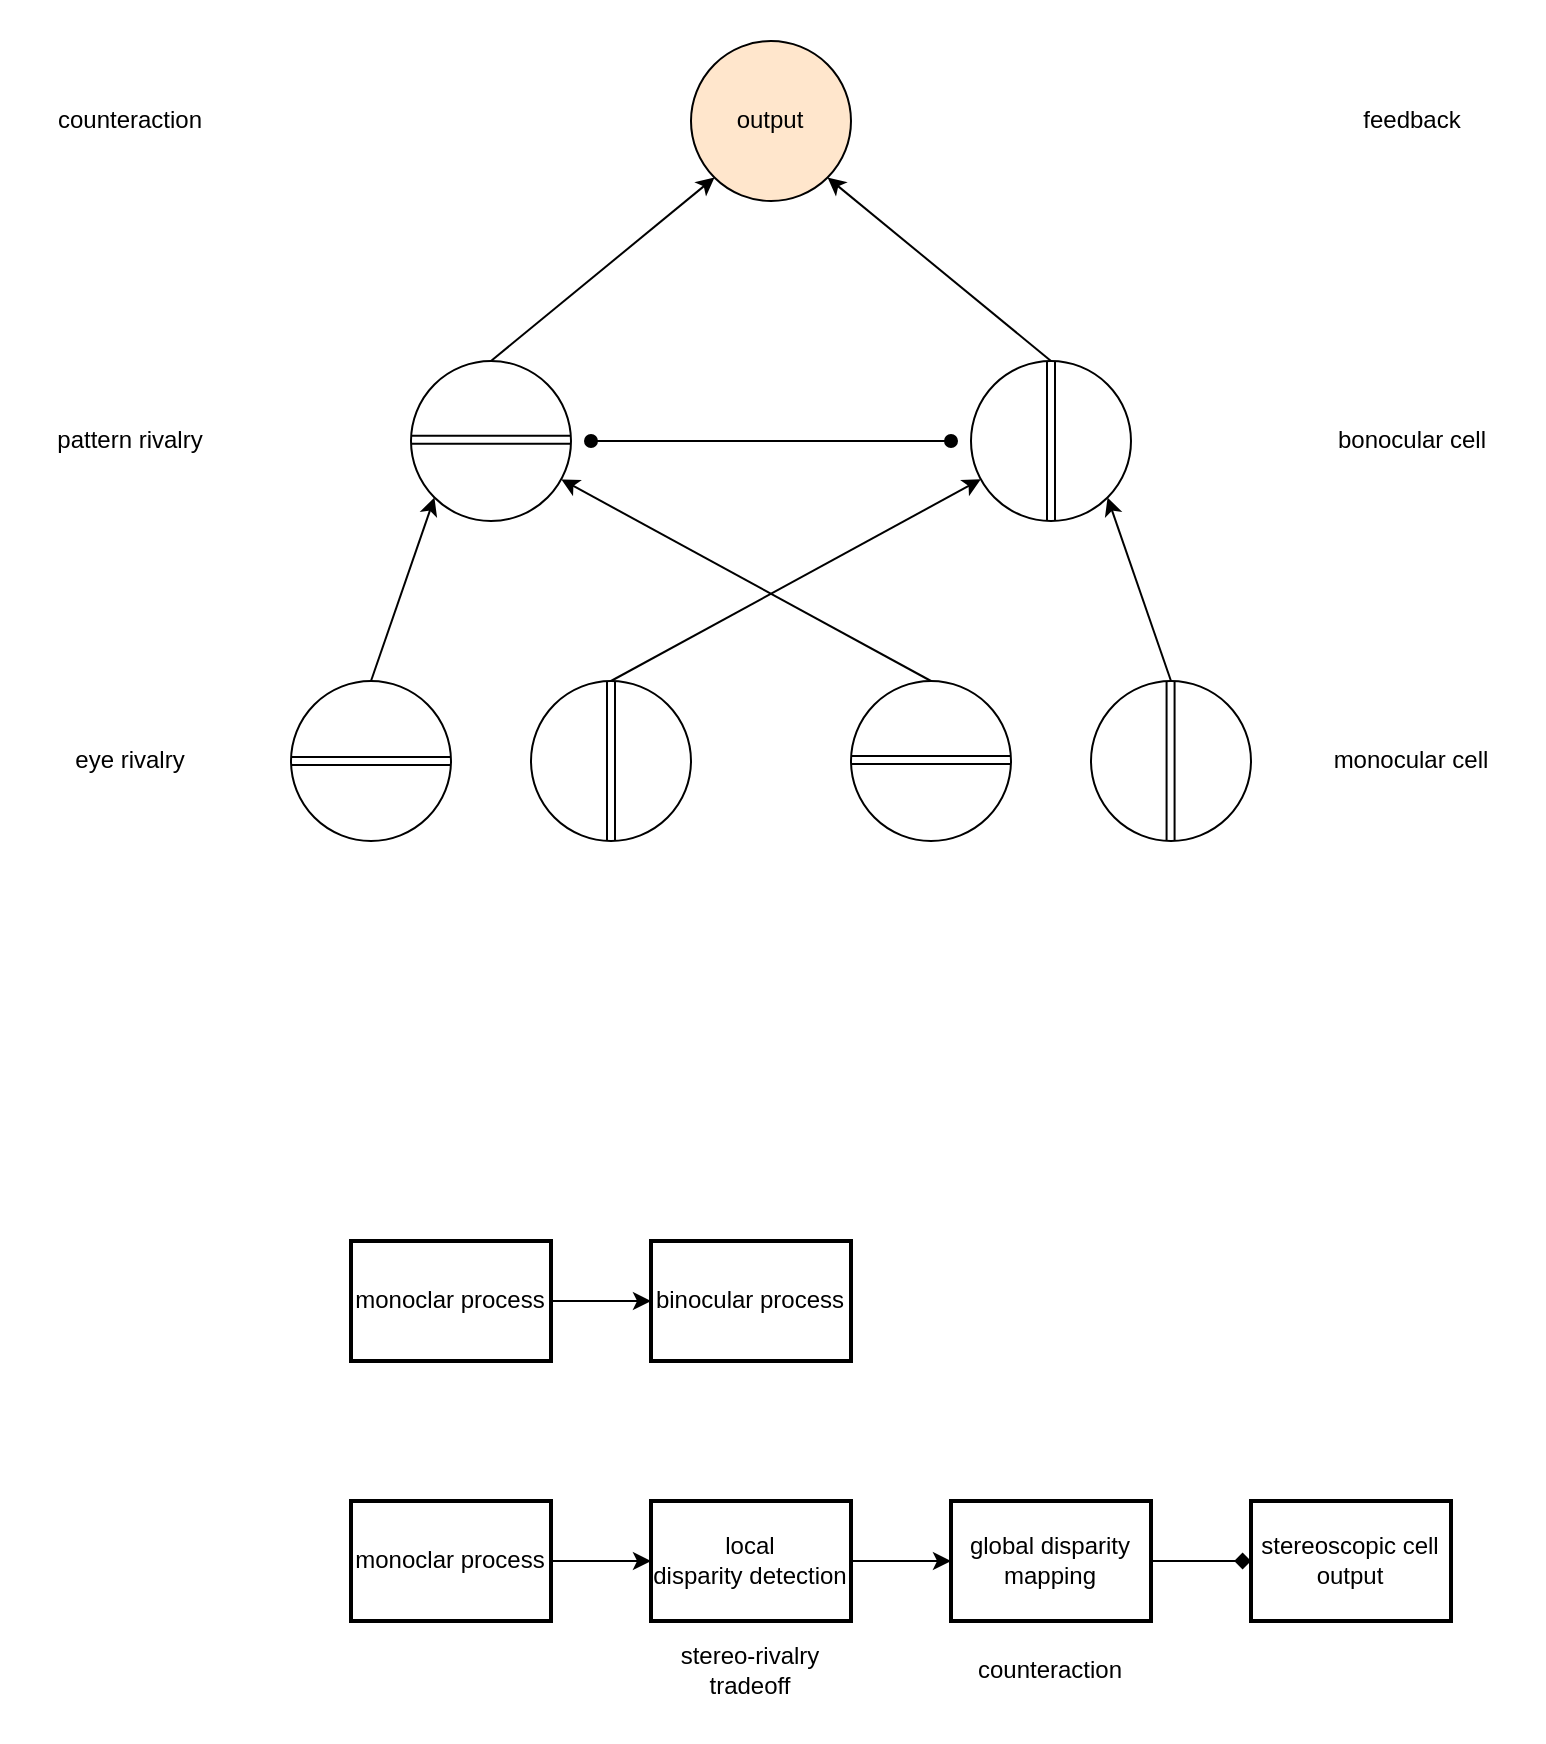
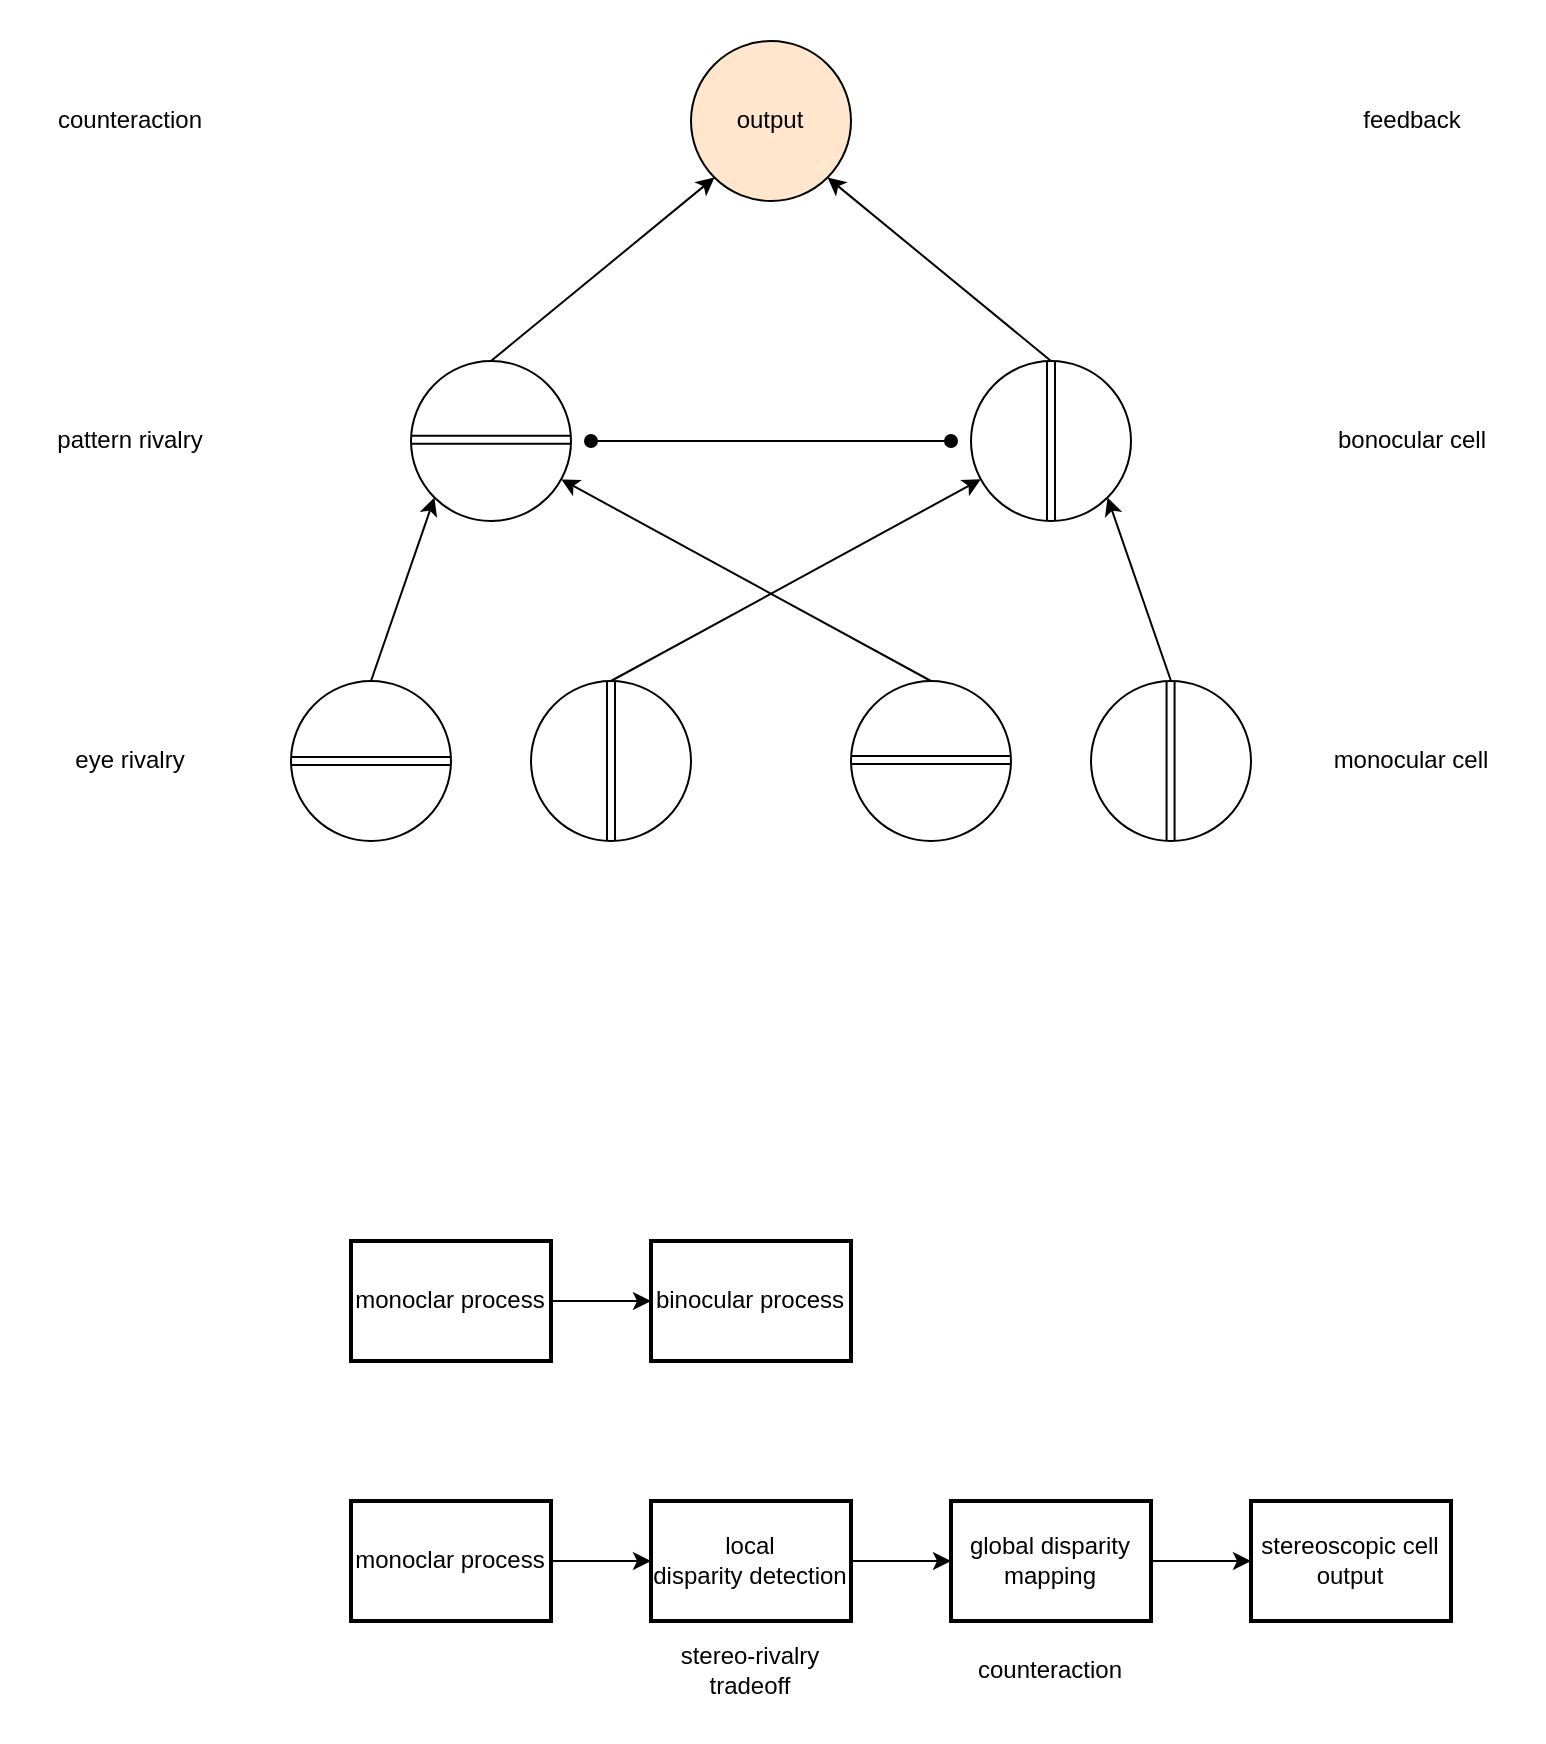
edge "global disparity mapping" -> "stereoscopic cell output": arrowhead diamond -> classic
